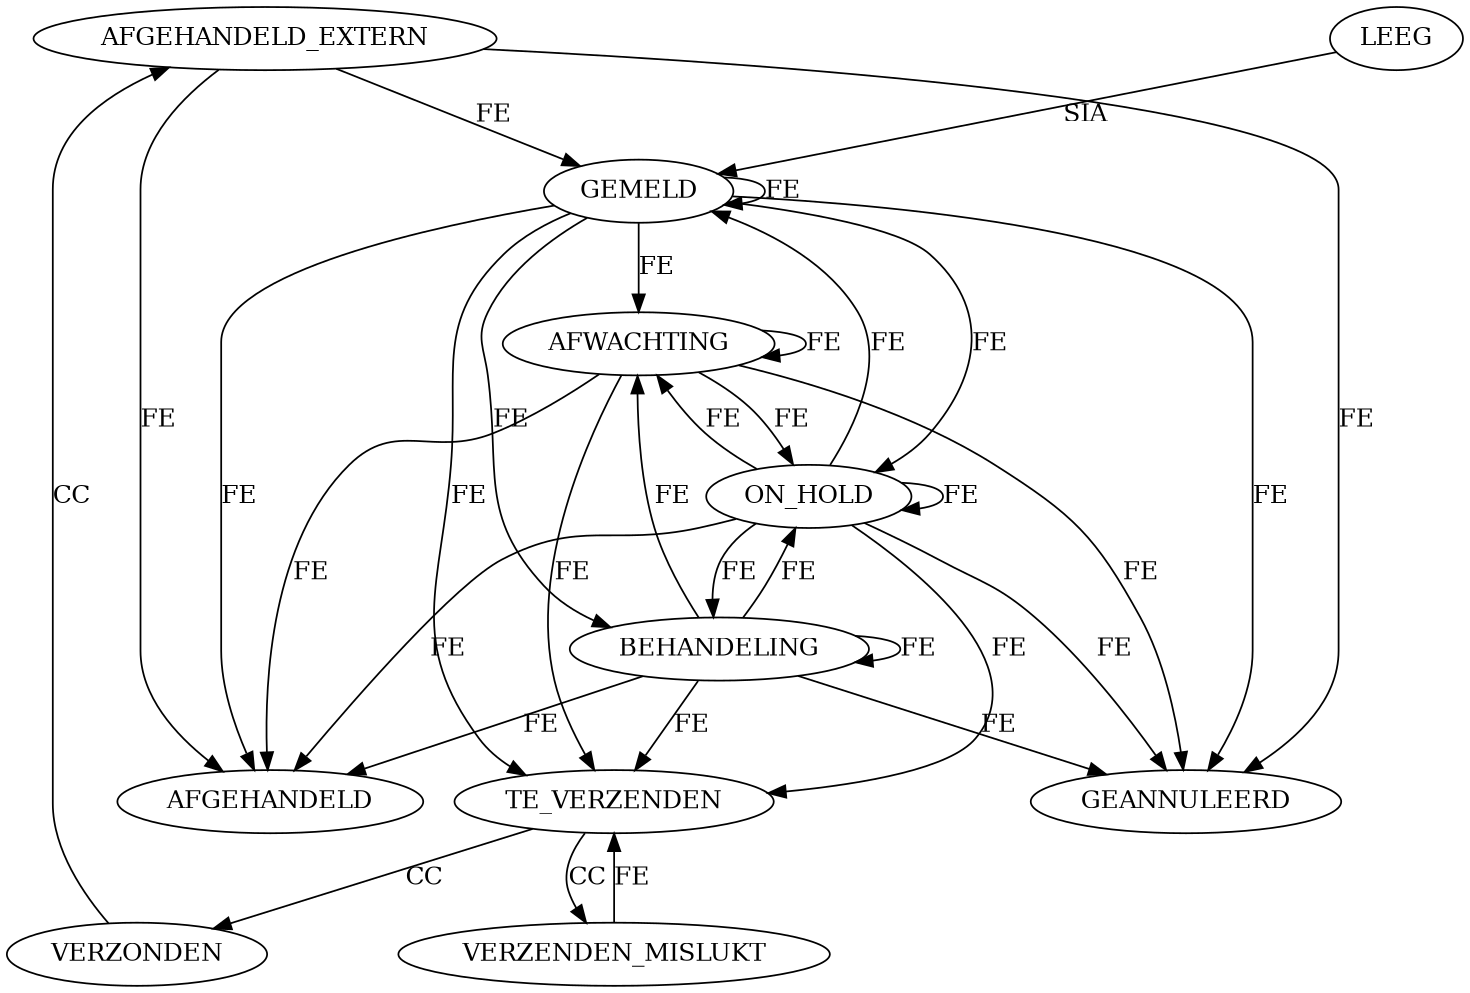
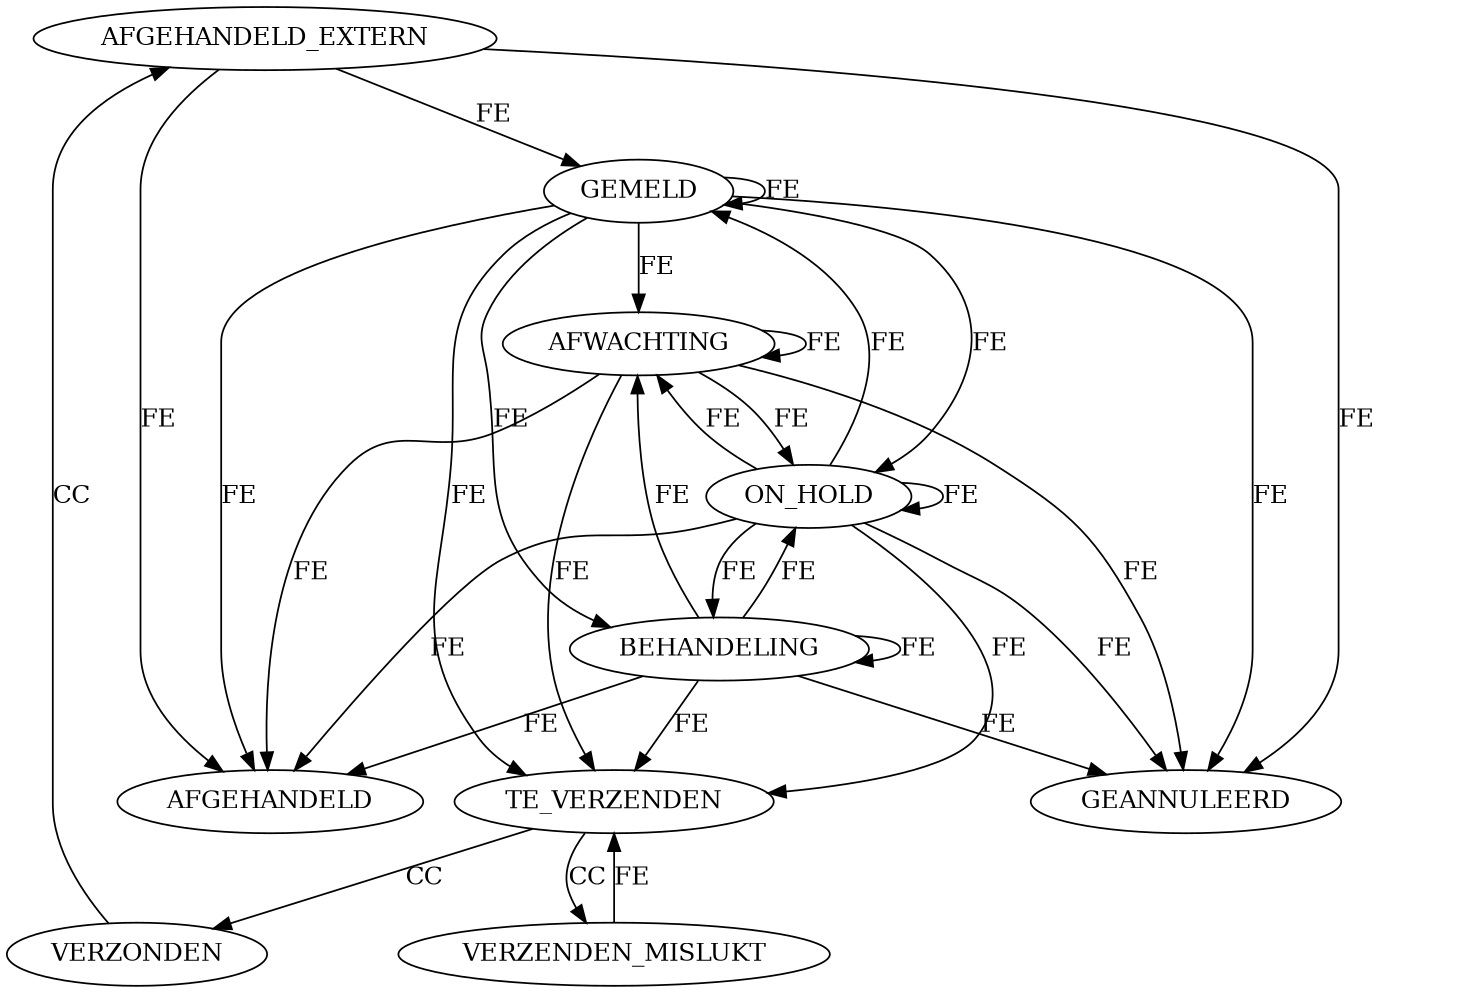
node "LEEG": removed
